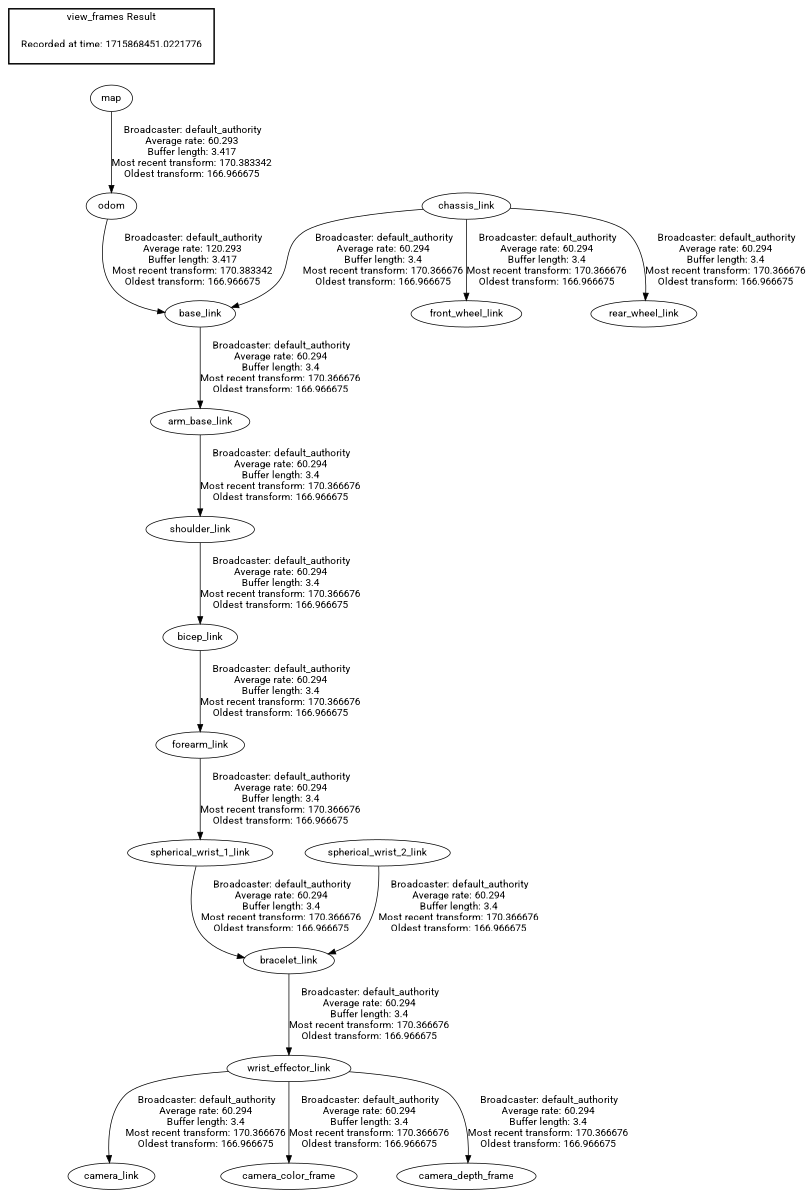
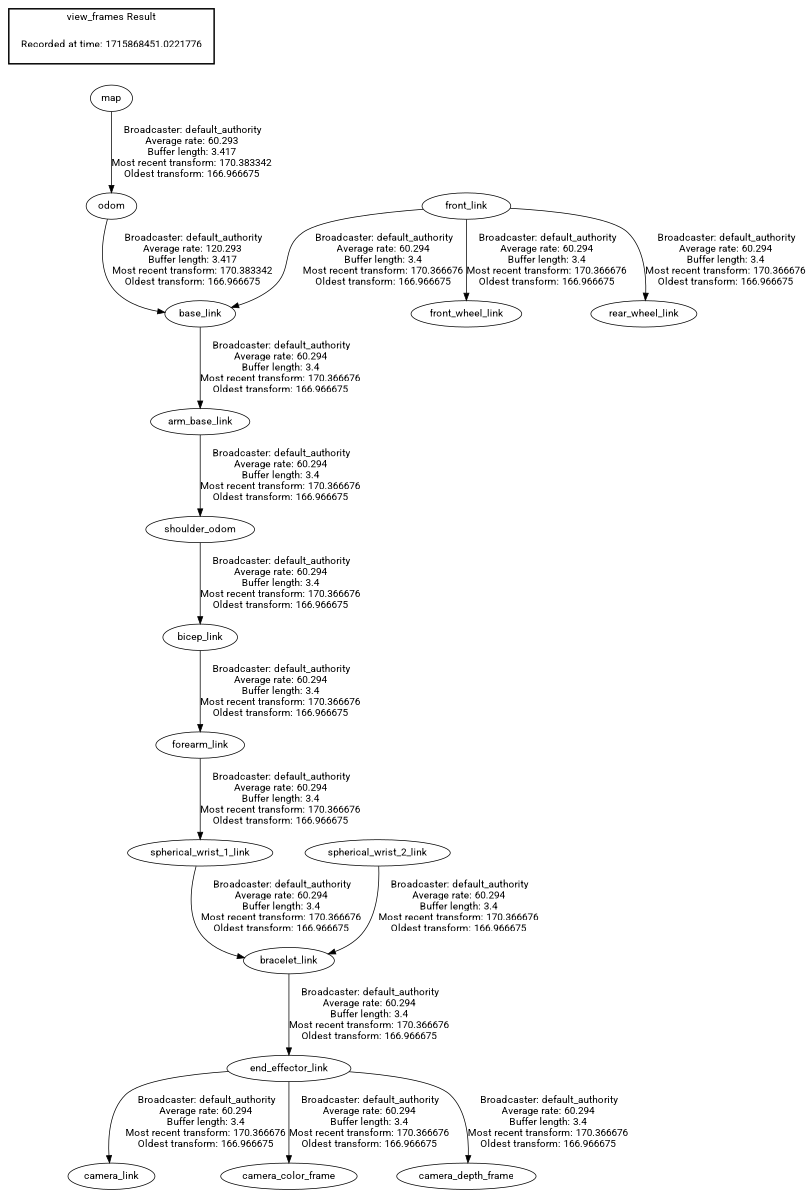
node "chassis_link": label "chassis_link" -> "front_link"
node "shoulder_link": label "shoulder_link" -> "shoulder_odom"
node "wrist_effector_link": label "wrist_effector_link" -> "end_effector_link"
